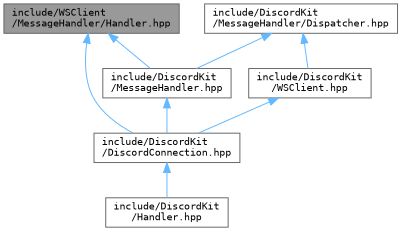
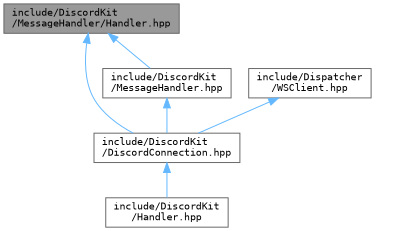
node "include/WSClient /MessageHandler/Handler.hpp": label "include/WSClient /MessageHandler/Handler.hpp" -> "include/DiscordKit /MessageHandler/Handler.hpp"
node "include/DiscordKit /MessageHandler/Dispatcher.hpp": removed
node "include/DiscordKit /WSClient.hpp": label "include/DiscordKit /WSClient.hpp" -> "include/Dispatcher /WSClient.hpp"
